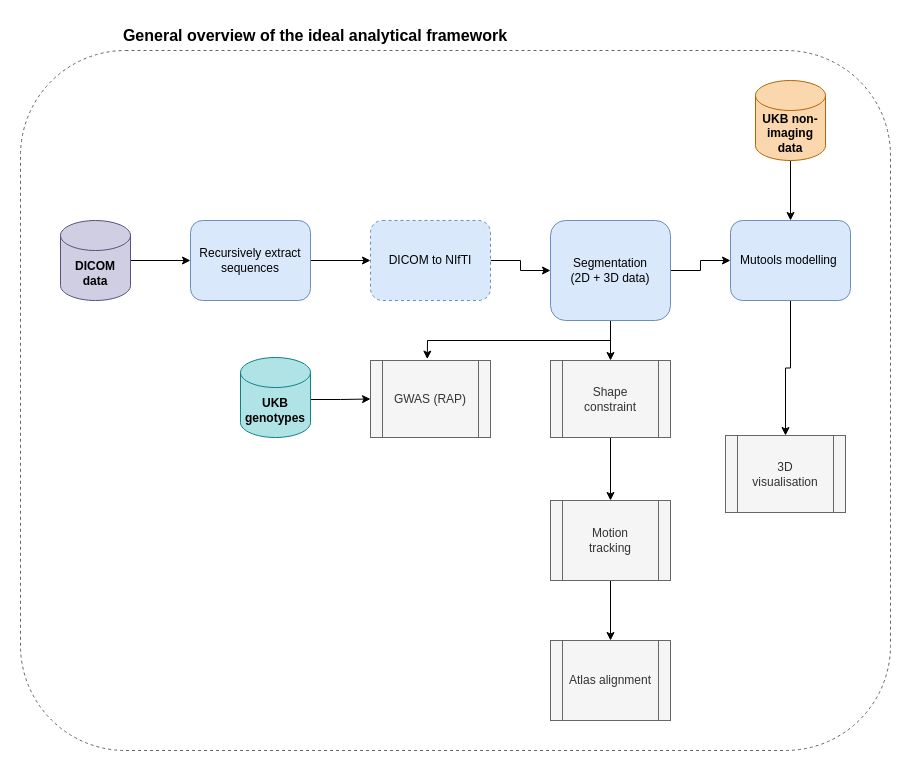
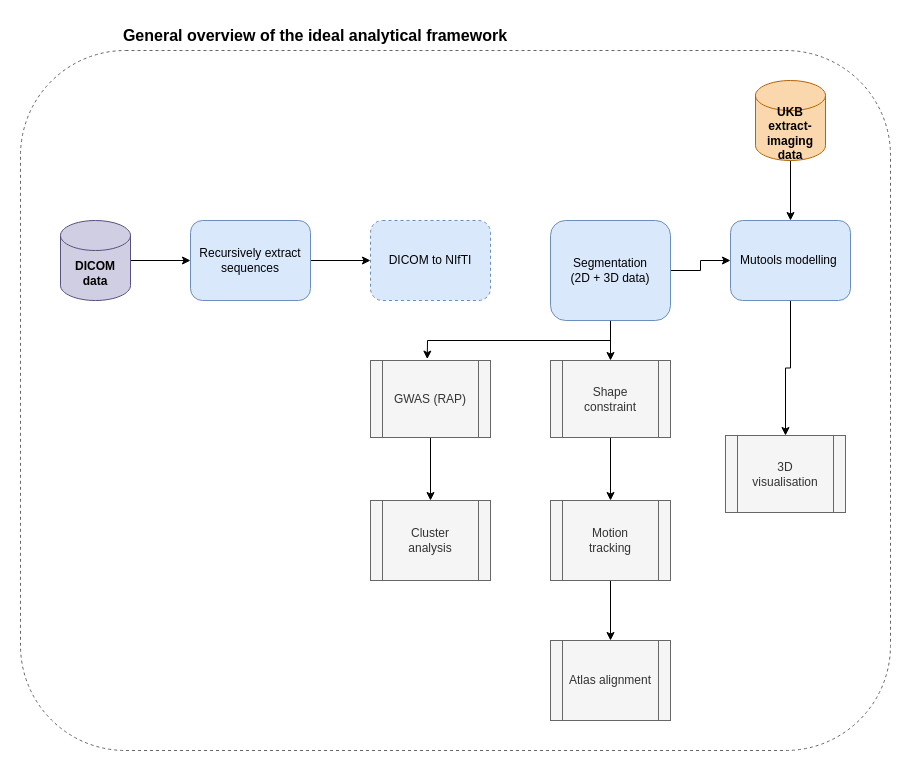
node "UKB non-imaging data": label "UKB non-imaging data" -> "UKB extract-imaging data"
edge "DICOM to NIfTI" -> "Segmentation (2D + 3D data)": removed
node "UKB genotypes": removed
edge "UKB genotypes" -> "GWAS (RAP)": removed
edge "GWAS (RAP)" -> "Cluster analysis": added
node "Cluster analysis": added
